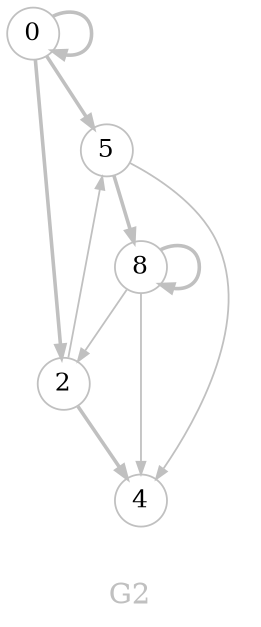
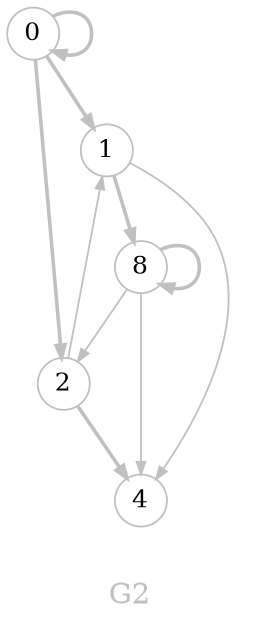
node "5": label "5" -> "1"
